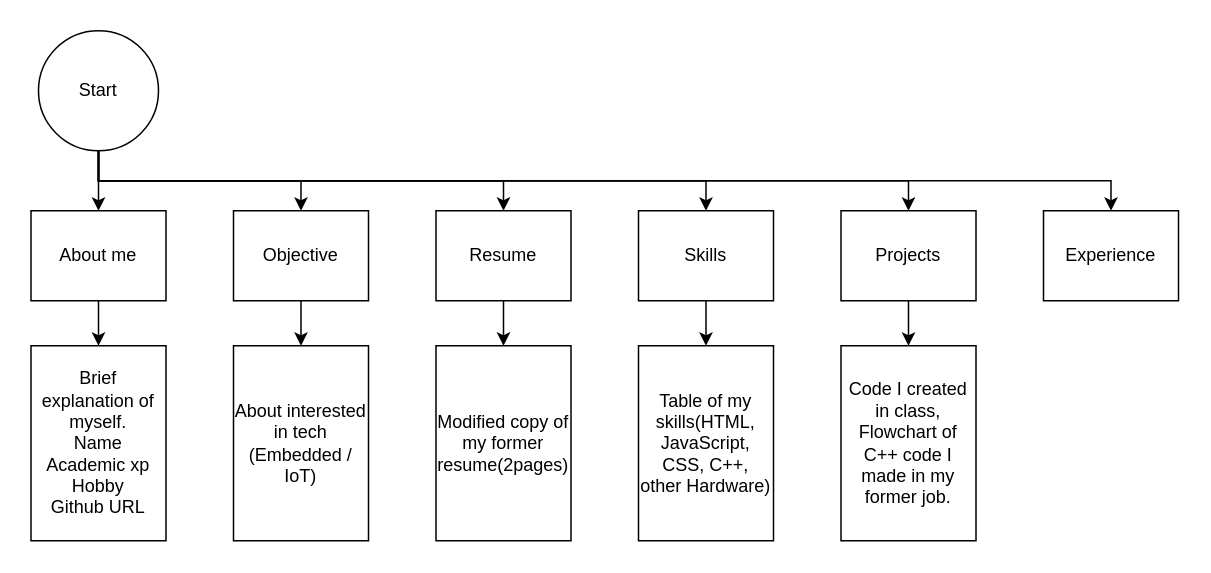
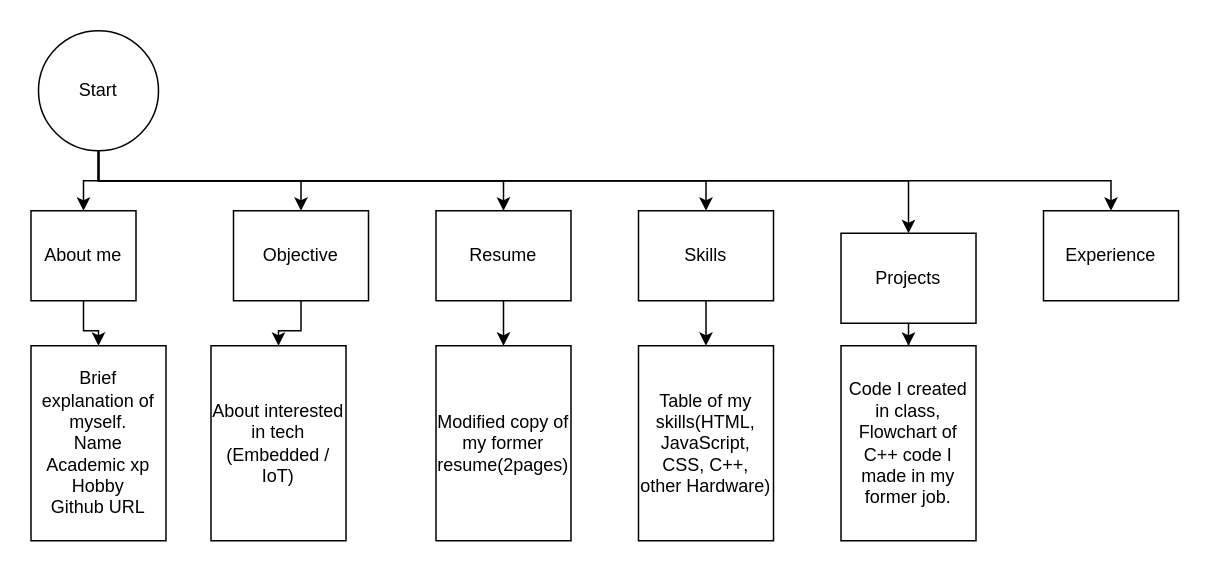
node "About me": size 135x90 -> 105x90
node "Projects": moved (908, 256) -> (908, 278)
node "About interested in tech (Embedded / IoT)": moved (301, 443) -> (278, 443)
